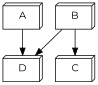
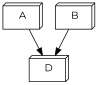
node "C": removed
